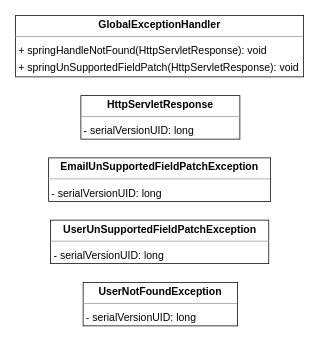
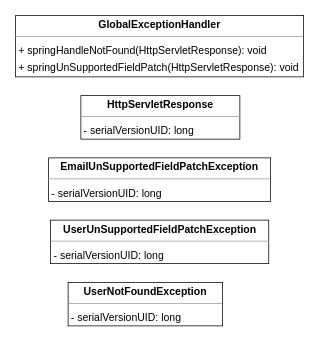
node "UserNotFoundException - serialVersionUID: long": moved (160, 304) -> (145, 304)
